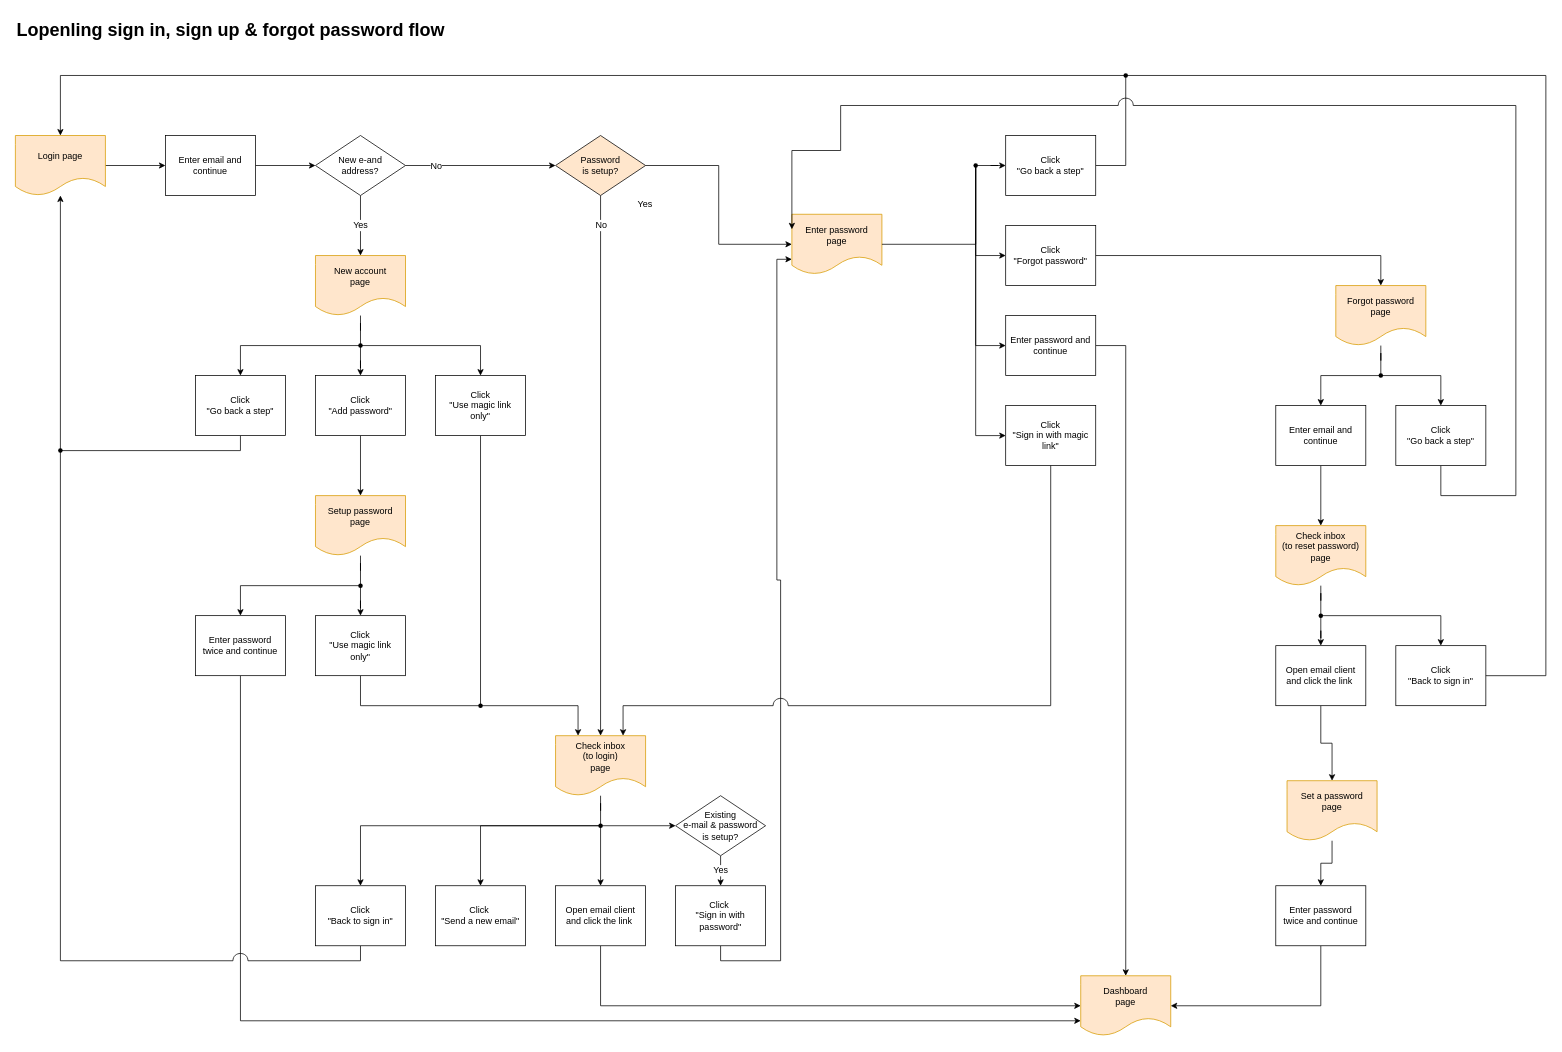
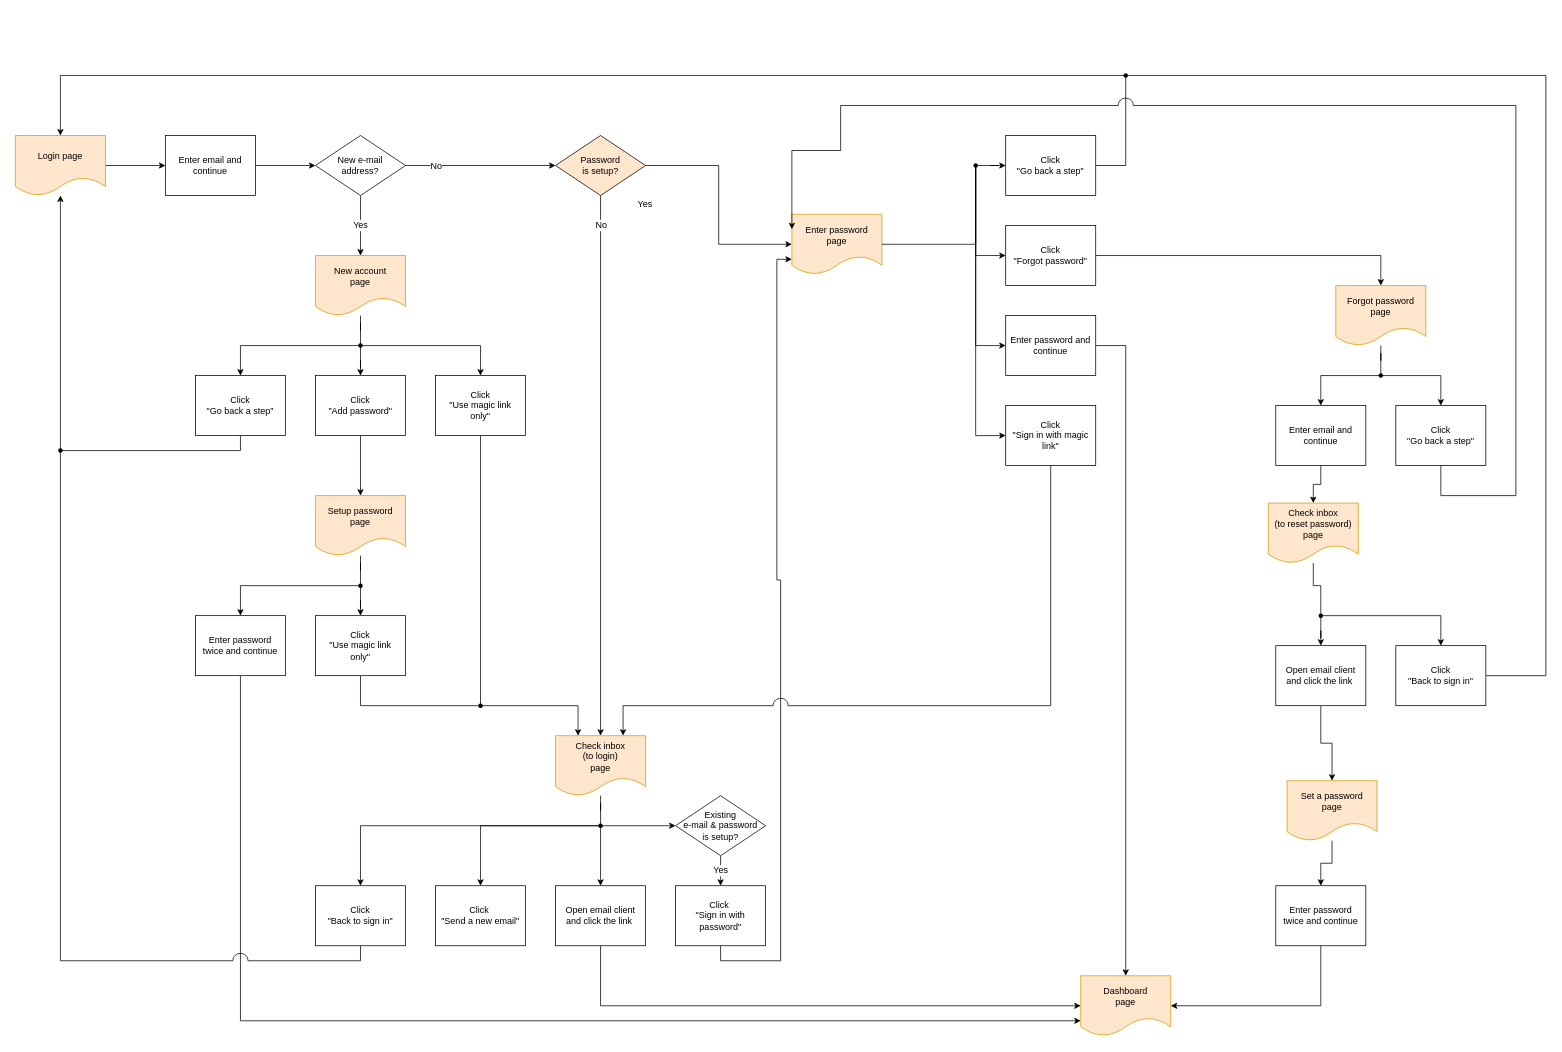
node "Lopenling sign in, sign up & forgot password flow": removed
node "New e-and address?": label "New e-and address?" -> "New e-mail address?"
node "Check inbox (to reset password) page": moved (1320, 555) -> (1313, 533)
